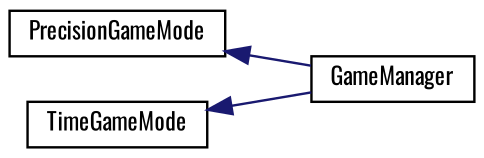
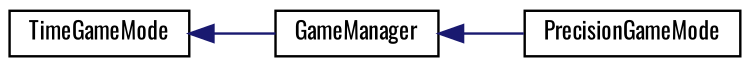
edge "GameManager" -> "PrecisionGameMode": reversed
